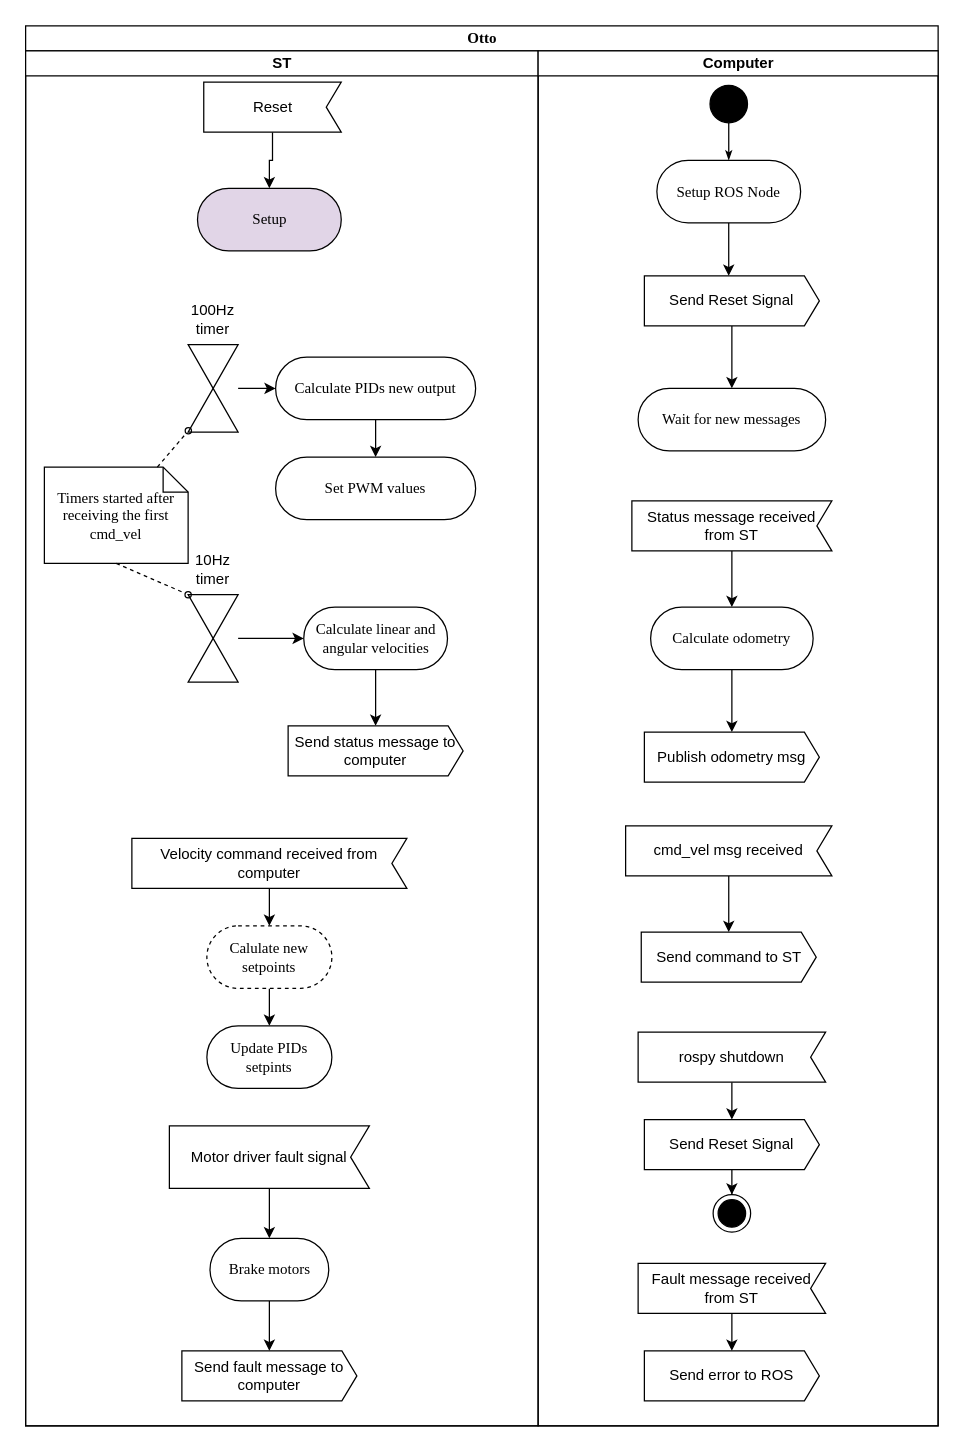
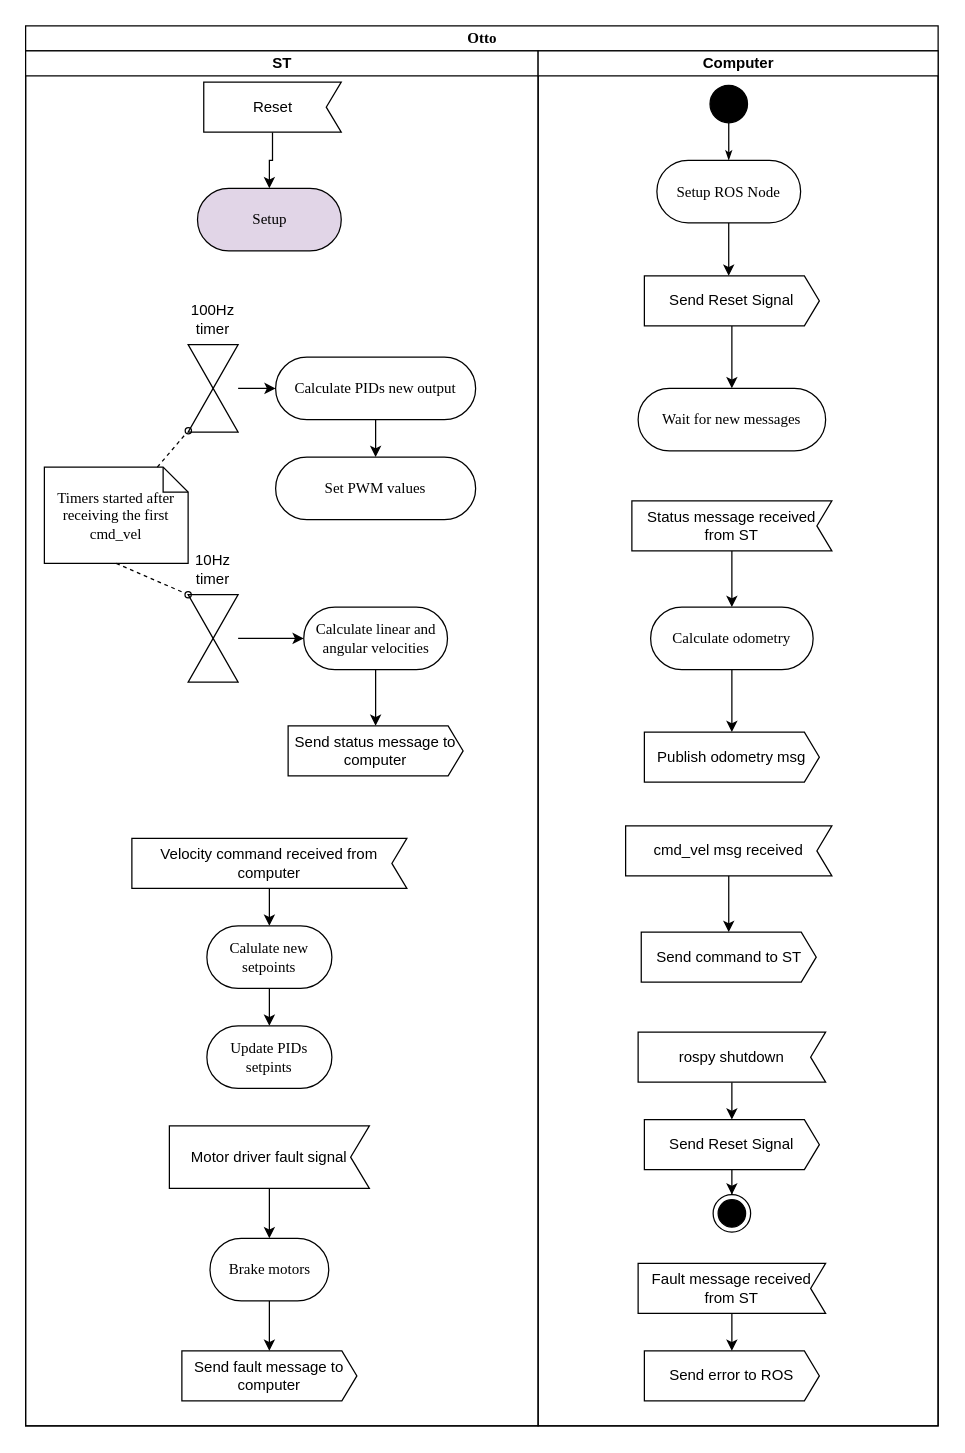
node "Calulate new setpoints": style dashed -> solid
